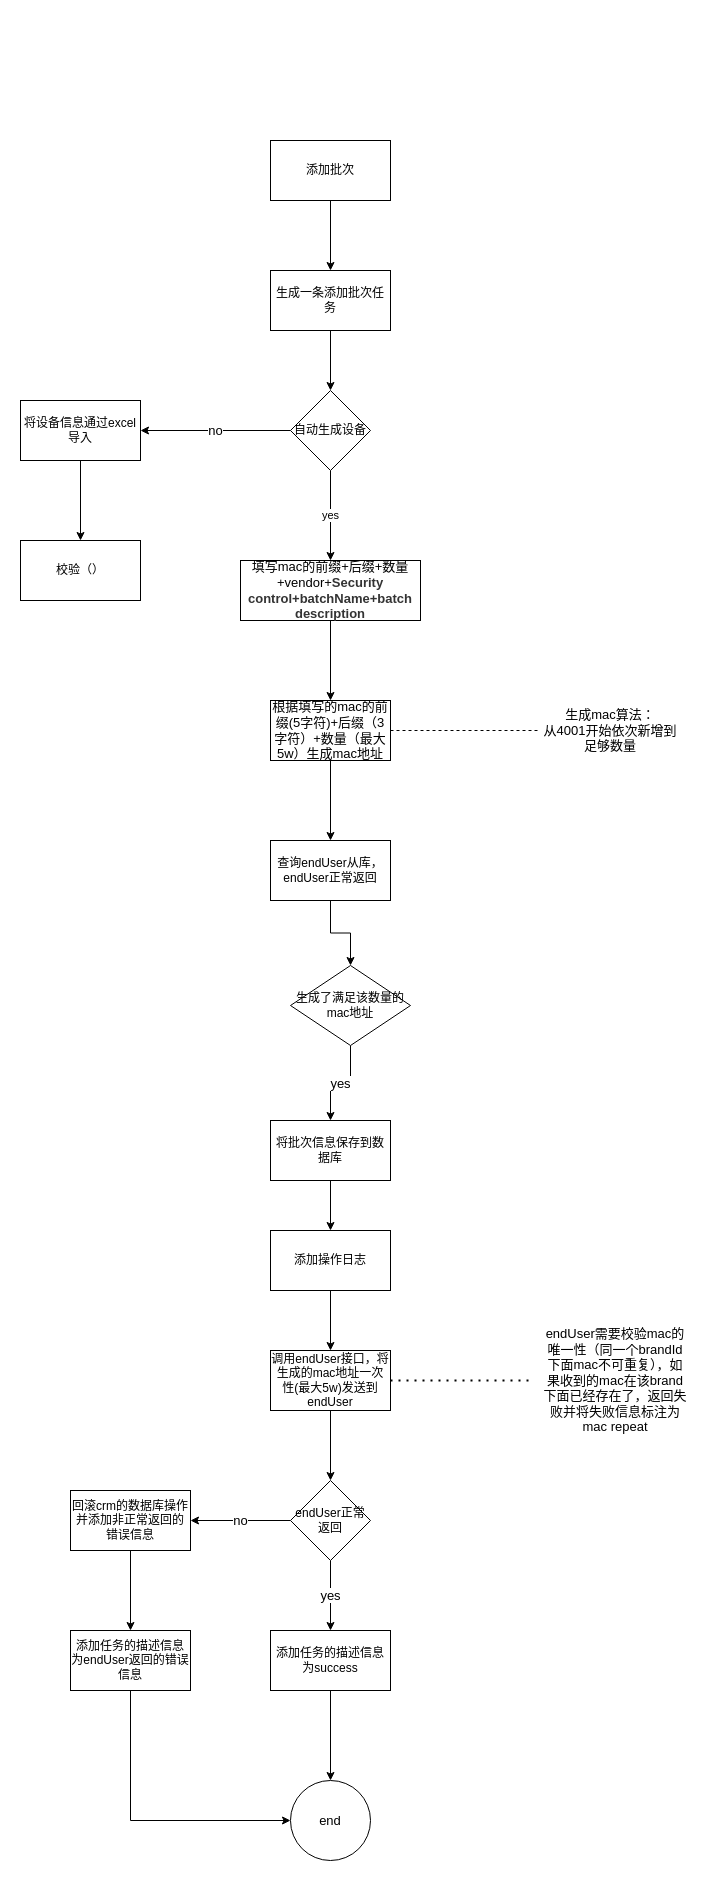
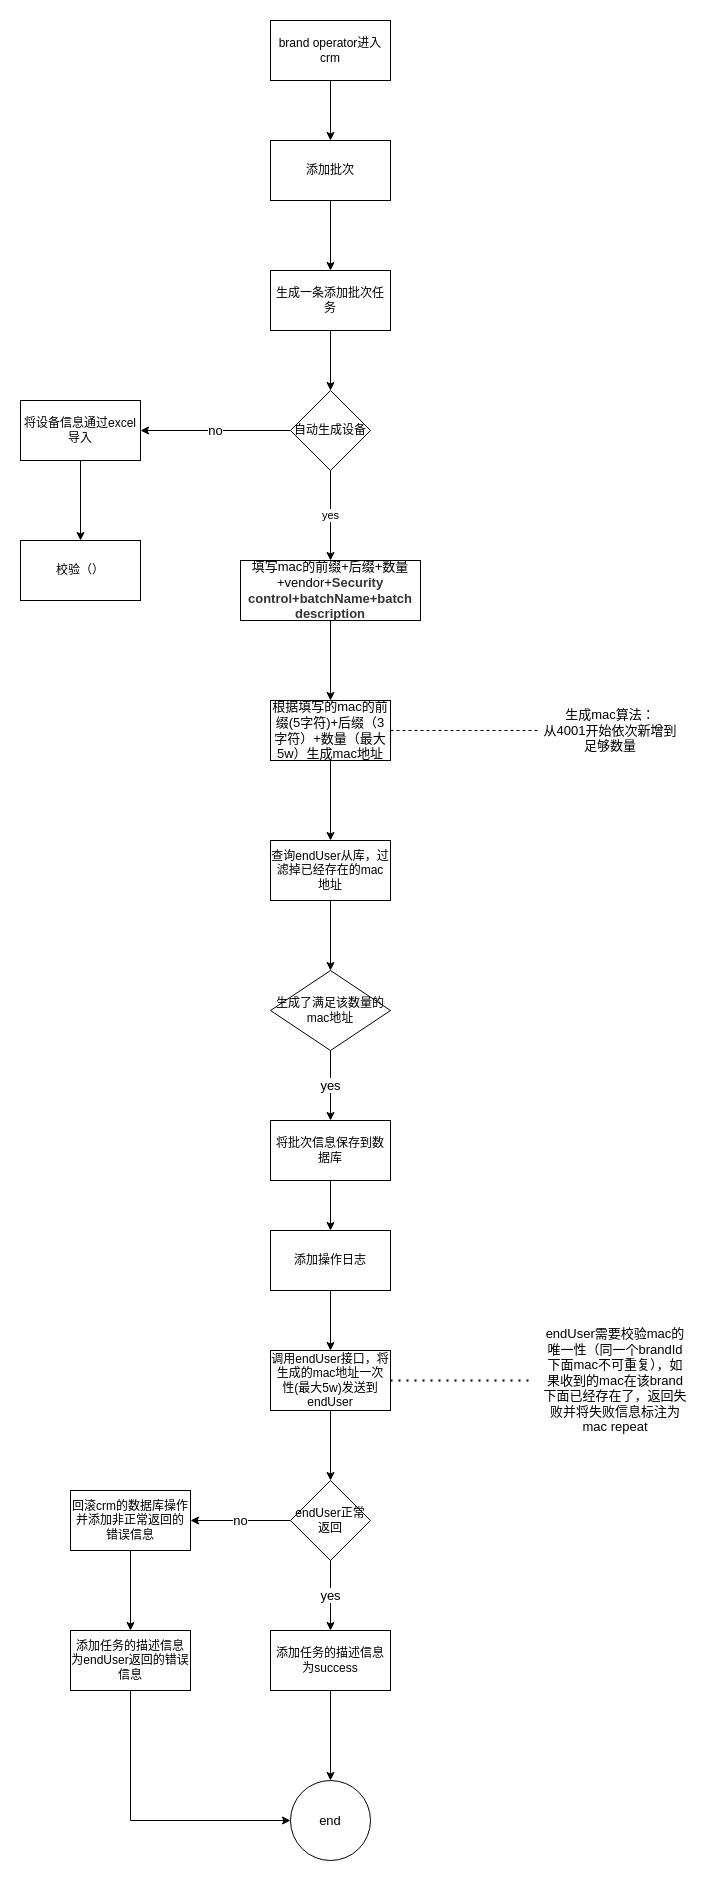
node "brand operator进入crm": added
edge "brand operator进入crm" -> "添加批次": added
node "查询endUser从库，endUser正常返回": label "查询endUser从库，endUser正常返回" -> "查询endUser从库，过滤掉已经存在的mac地址"
node "生成了满足该数量的mac地址": moved (351, 1006) -> (331, 1011)
